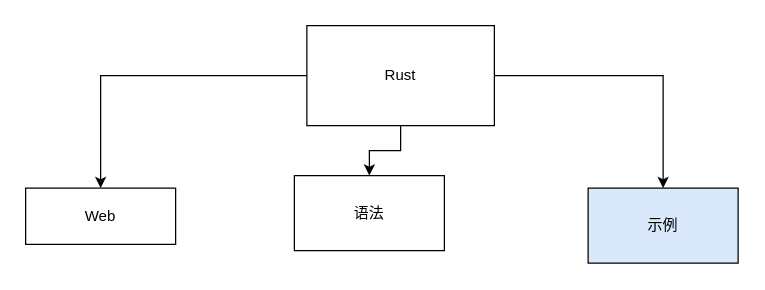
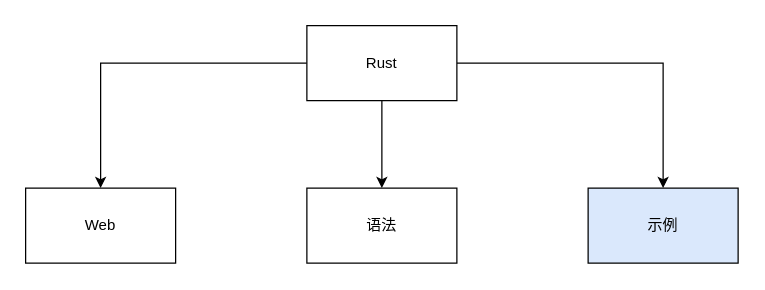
node "Rust": size 188x100 -> 150x75
node "语法": moved (369, 213) -> (382, 226)
node "Web": size 150x56 -> 150x75
